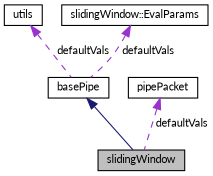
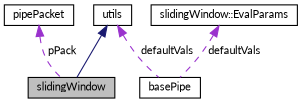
edge "slidingWindow" -> "pipePacket": label " defaultVals" -> " pPack"
edge "slidingWindow" -> "basePipe": now "slidingWindow" -> "utils"
